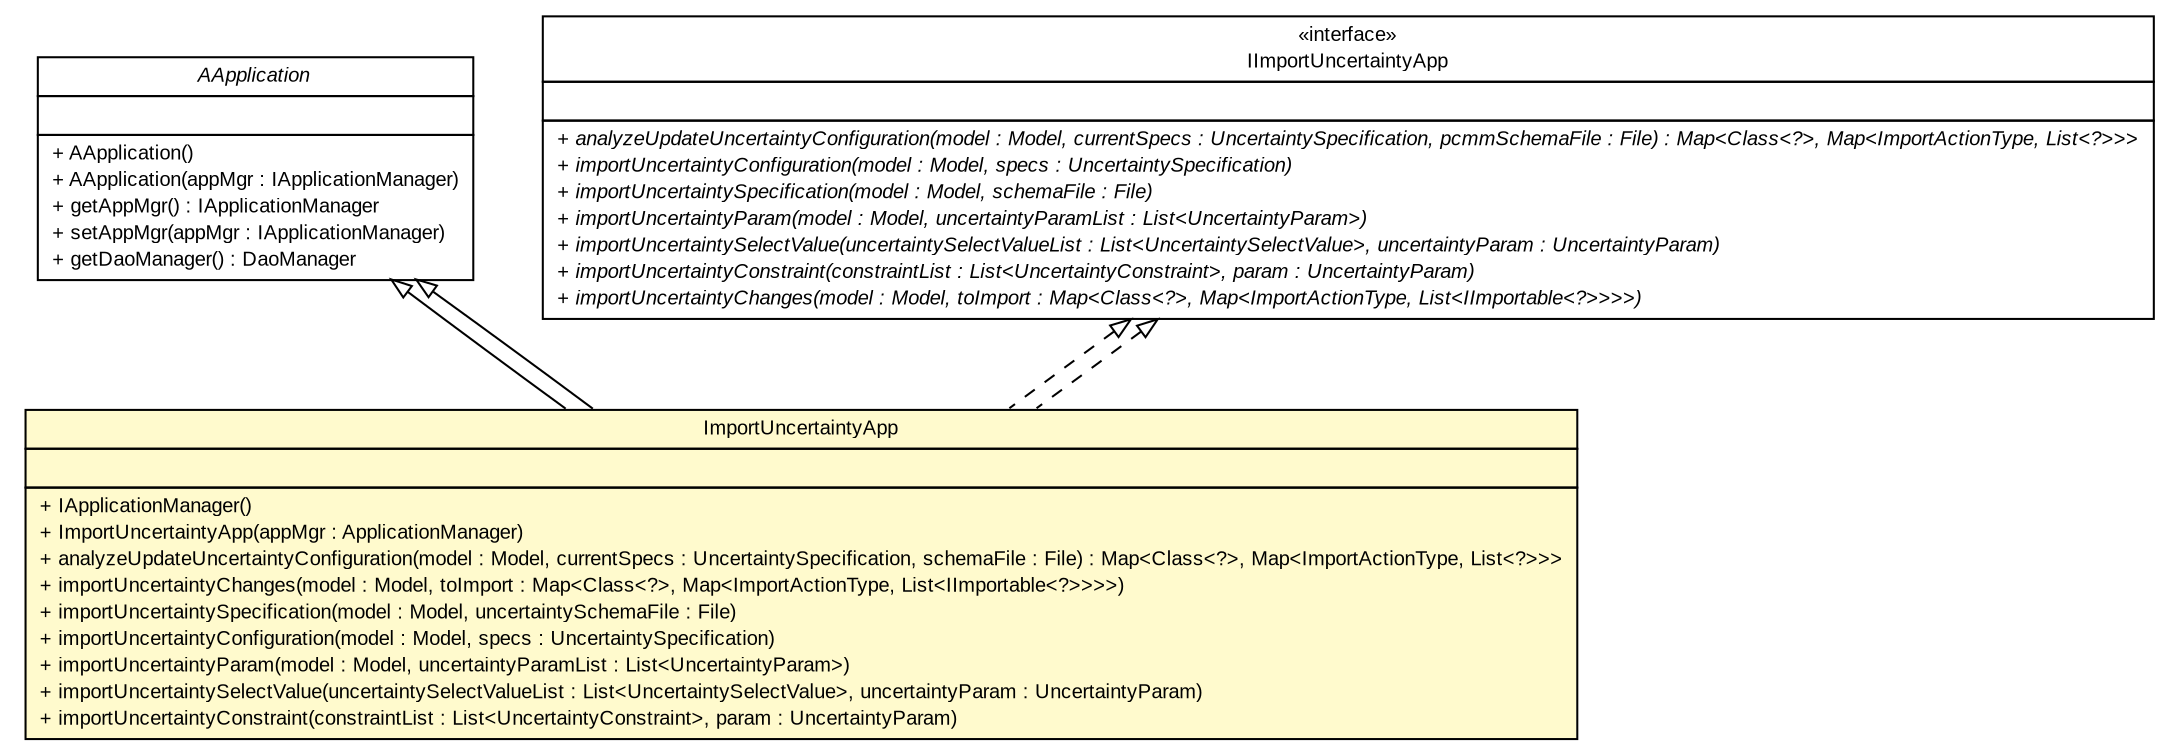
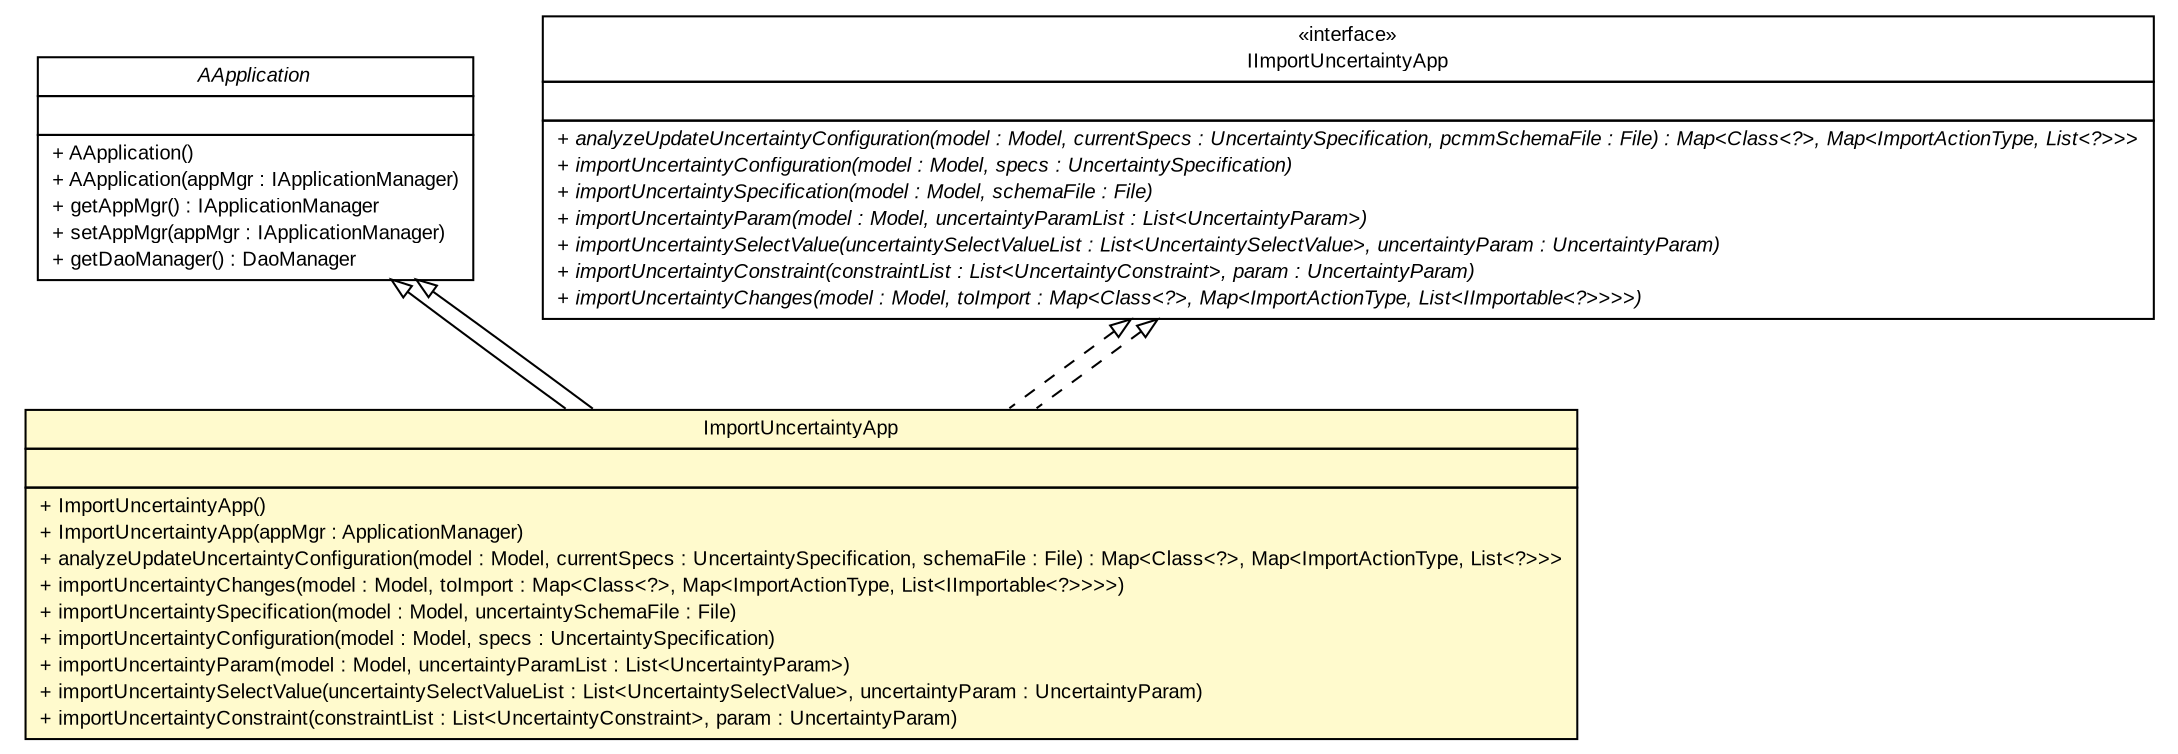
node "ImportUncertaintyApp": text "+ IApplicationManager()" -> "+ ImportUncertaintyApp()"
